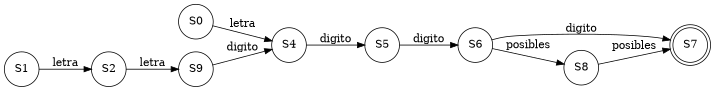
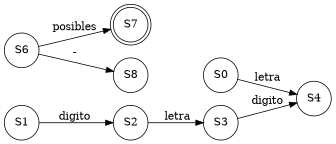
edge "S6" -> "S7": label "digito" -> "posibles"
node "S5": removed
edge "S6" -> "S8": label "posibles" -> "-"
edge "S8" -> "S7": removed, label "posibles"
edge "S1" -> "S2": label "letra" -> "digito"
node "S9": label "S9" -> "S3"
